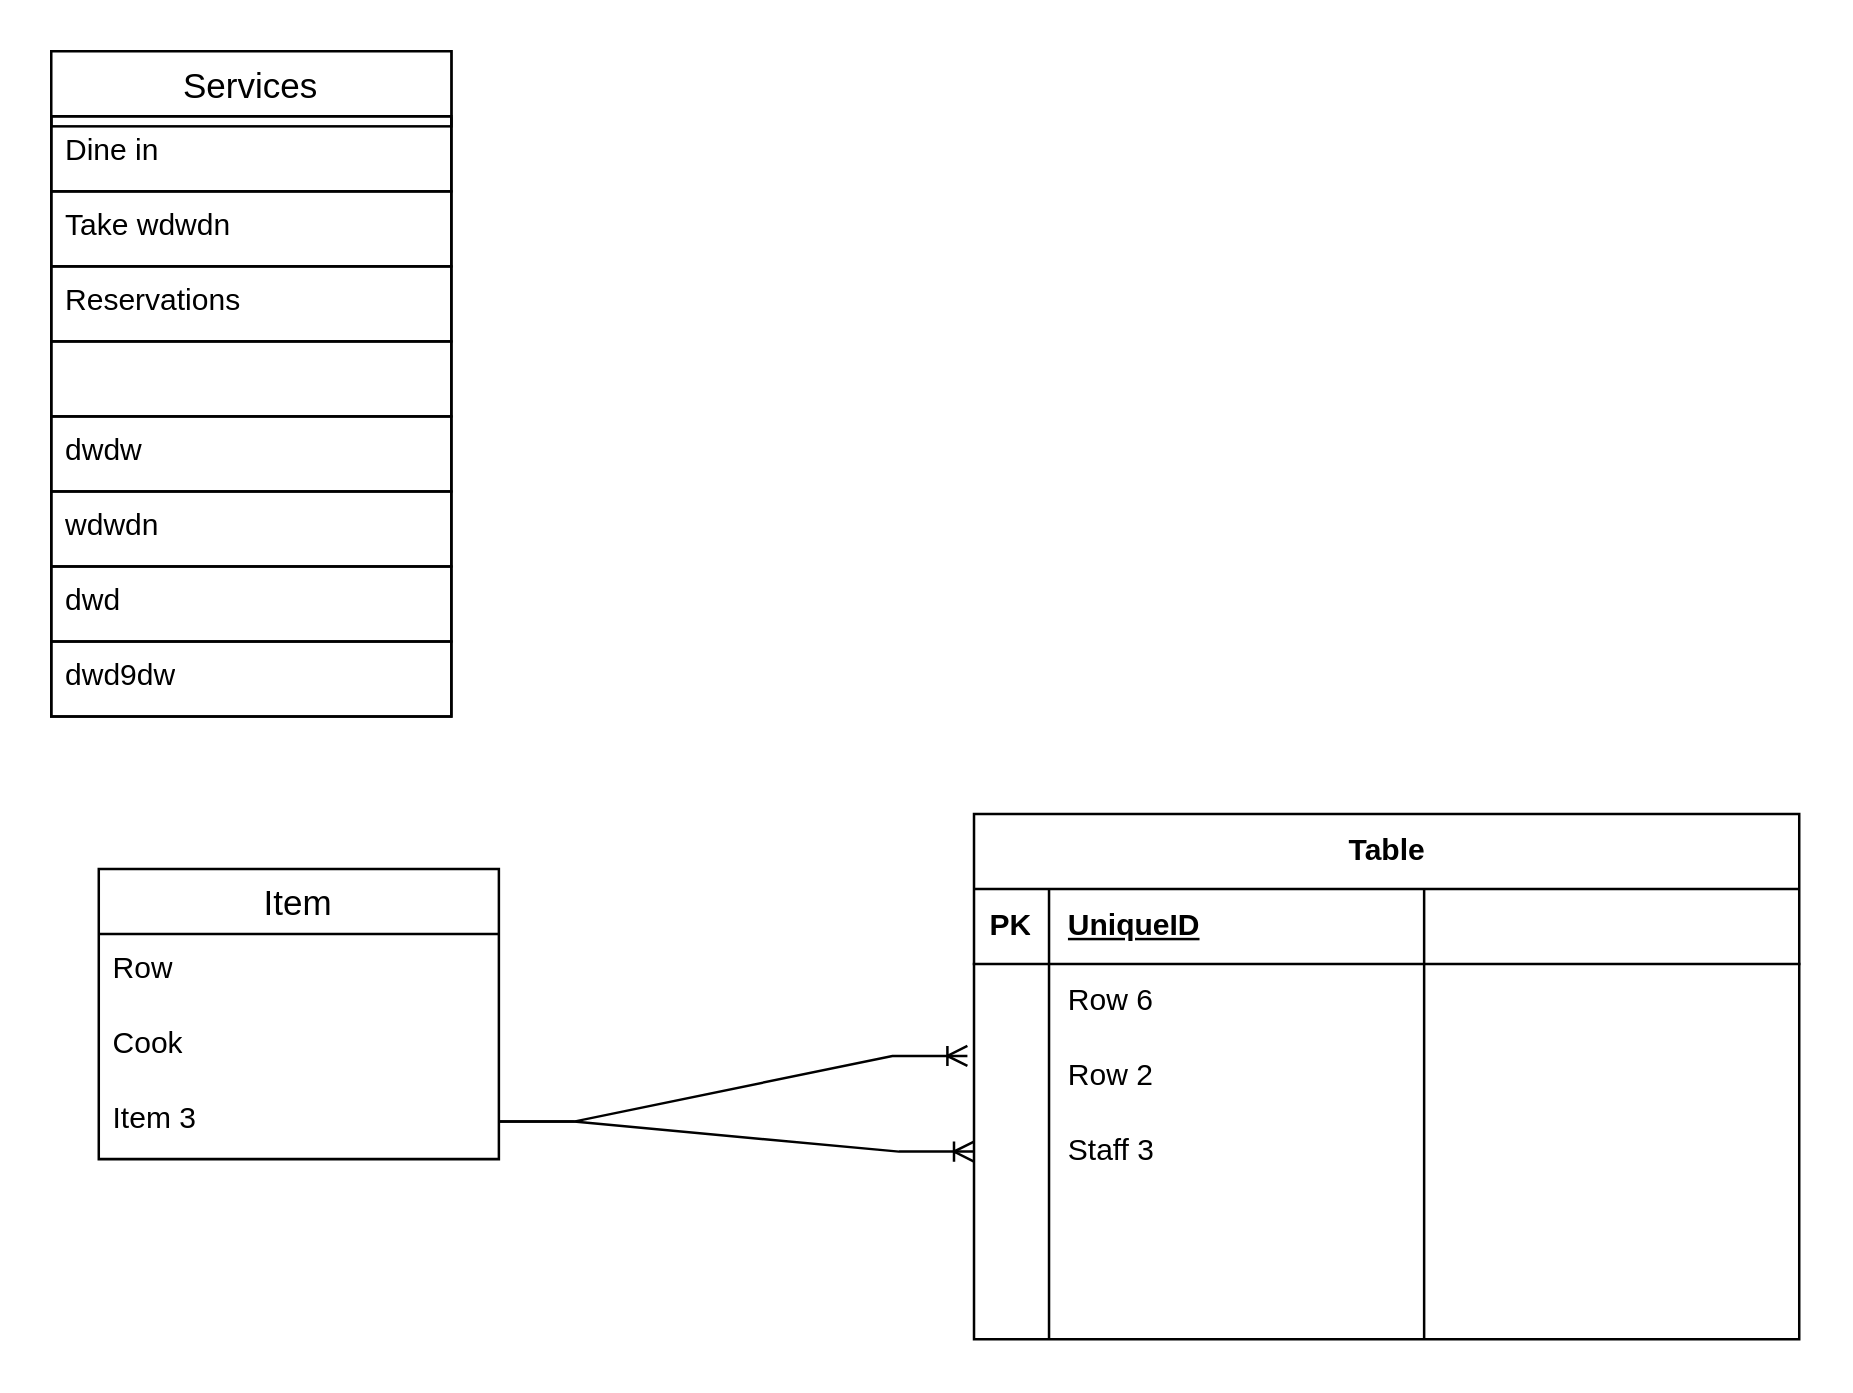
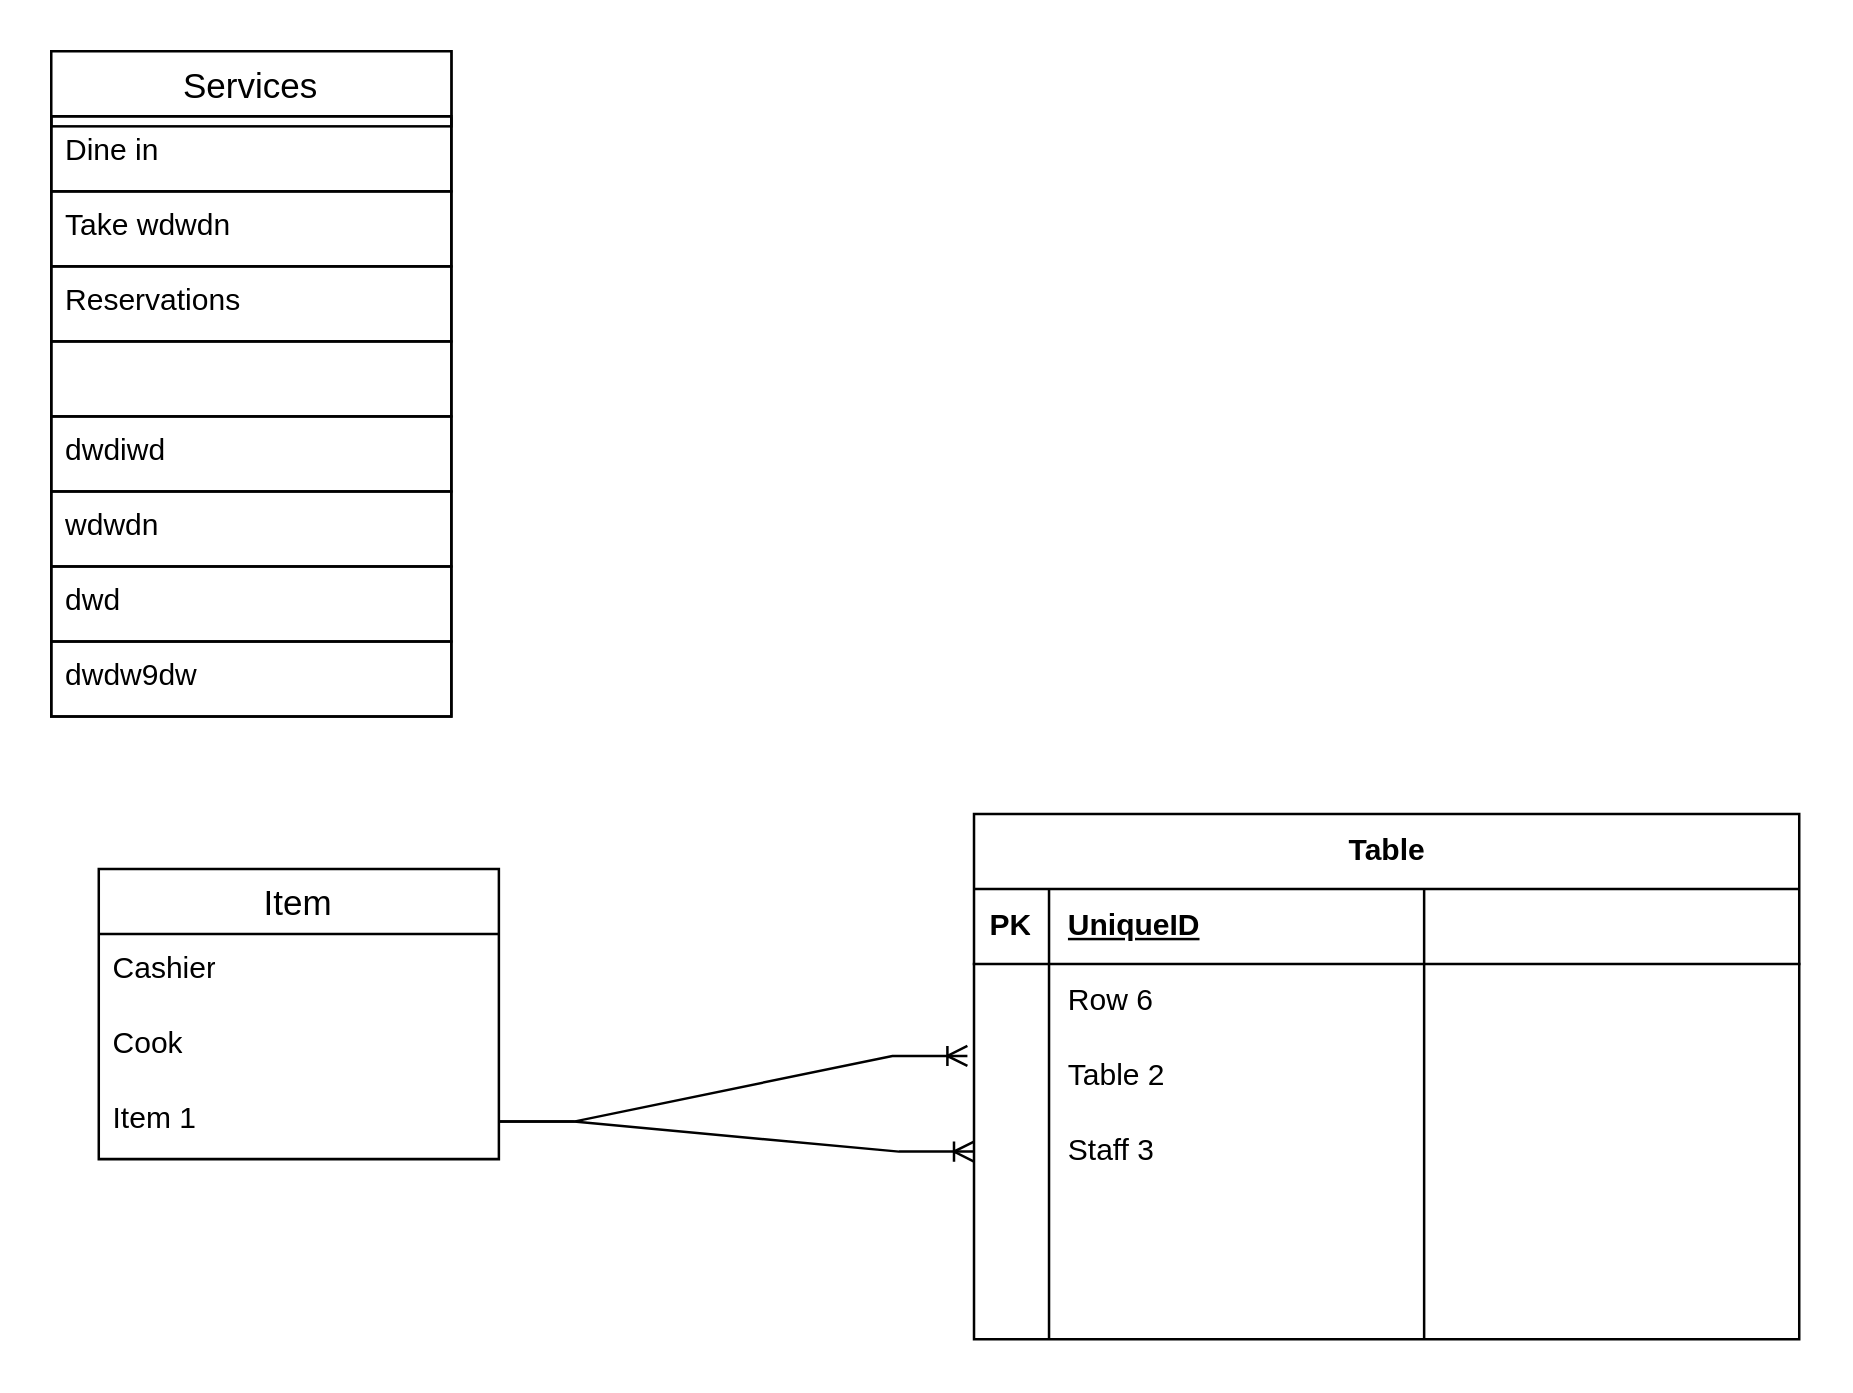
node "dwdw": label "dwdw" -> "dwdiwd"
node "dwd9dw": label "dwd9dw" -> "dwdw9dw"
node "Row": label "Row" -> "Cashier"
node "Row 2": label "Row 2" -> "Table 2"
node "Item 3": label "Item 3" -> "Item 1"
